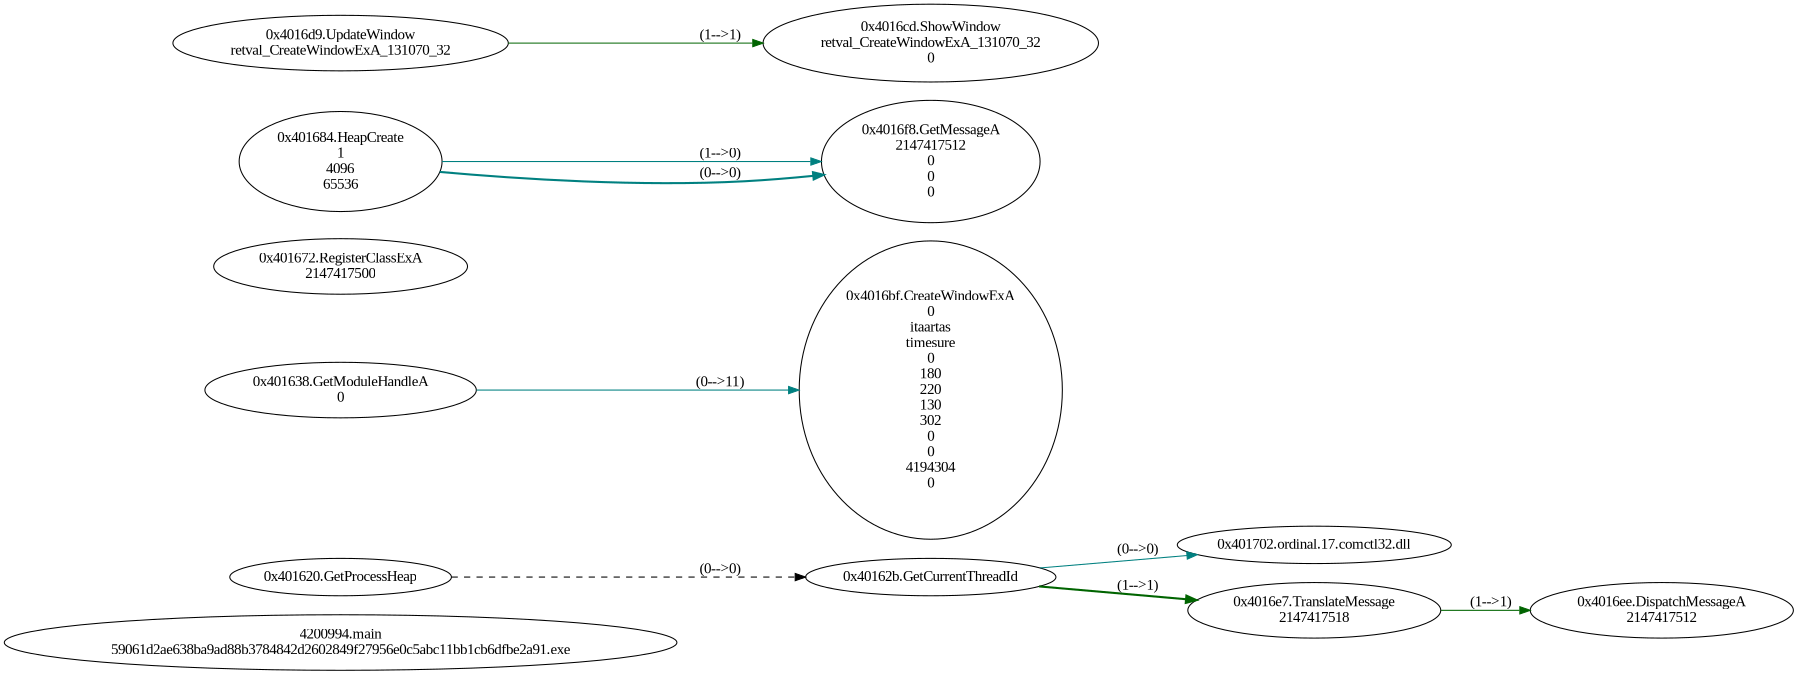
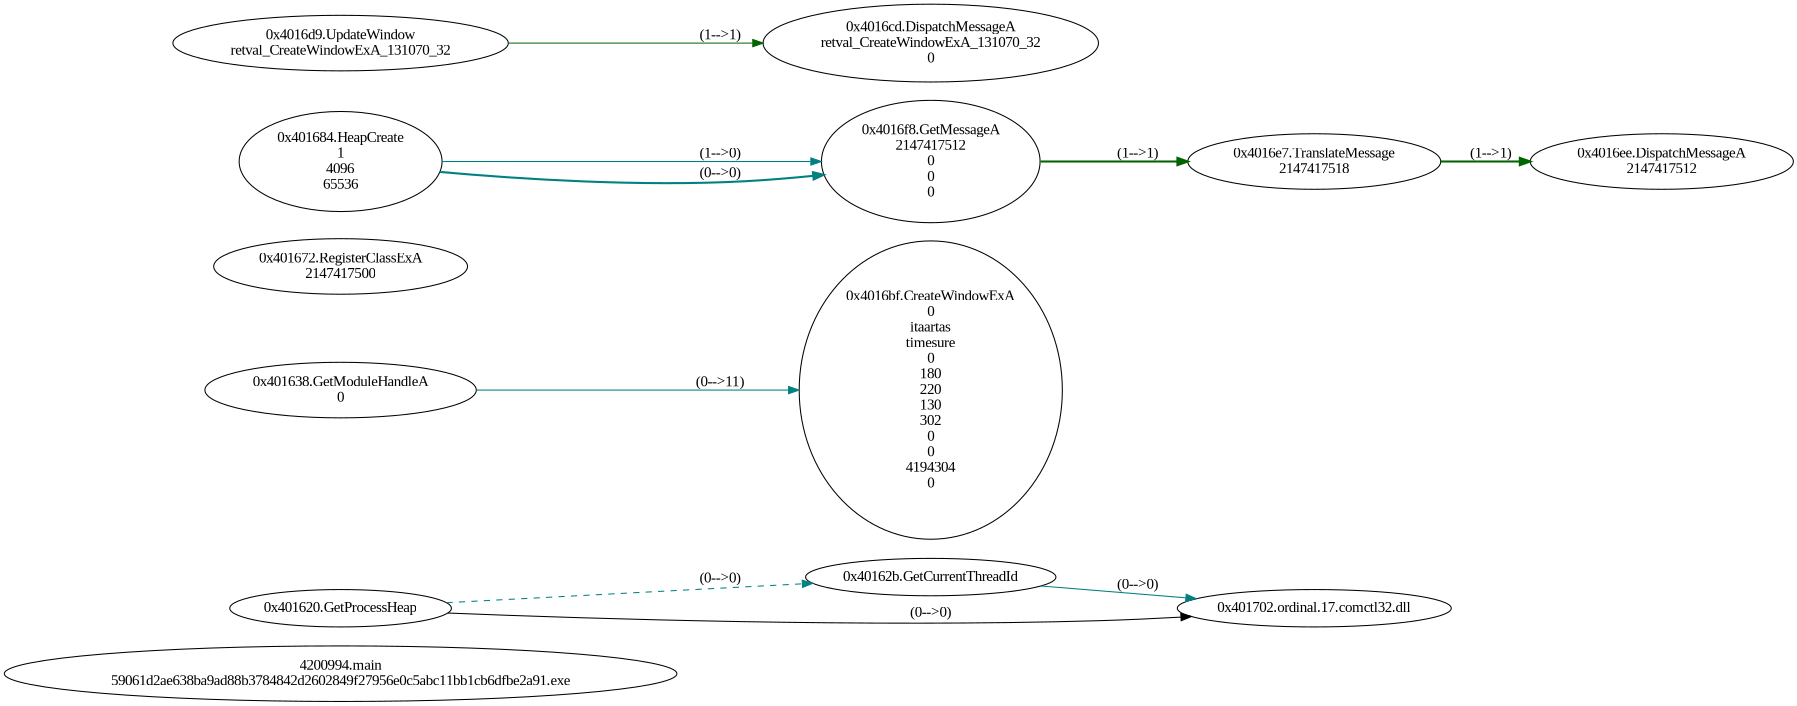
node "0x4016cd.ShowWindow retval_CreateWindowExA_131070_32 0": label "0x4016cd.ShowWindow retval_CreateWindowExA_131070_32 0" -> "0x4016cd.DispatchMessageA retval_CreateWindowExA_131070_32 0"
edge "0x401620.GetProcessHeap" -> "0x40162b.GetCurrentThreadId": color black -> teal
edge "0x40162b.GetCurrentThreadId" -> "0x4016e7.TranslateMessage 2147417518": now "0x4016f8.GetMessageA 2147417512 0 0 0" -> "0x4016e7.TranslateMessage 2147417518"
edge "0x4016e7.TranslateMessage 2147417518" -> "0x4016ee.DispatchMessageA 2147417512": style solid -> bold
edge "0x401620.GetProcessHeap" -> "0x401702.ordinal.17.comctl32.dll": added, label "(0-->0)"
